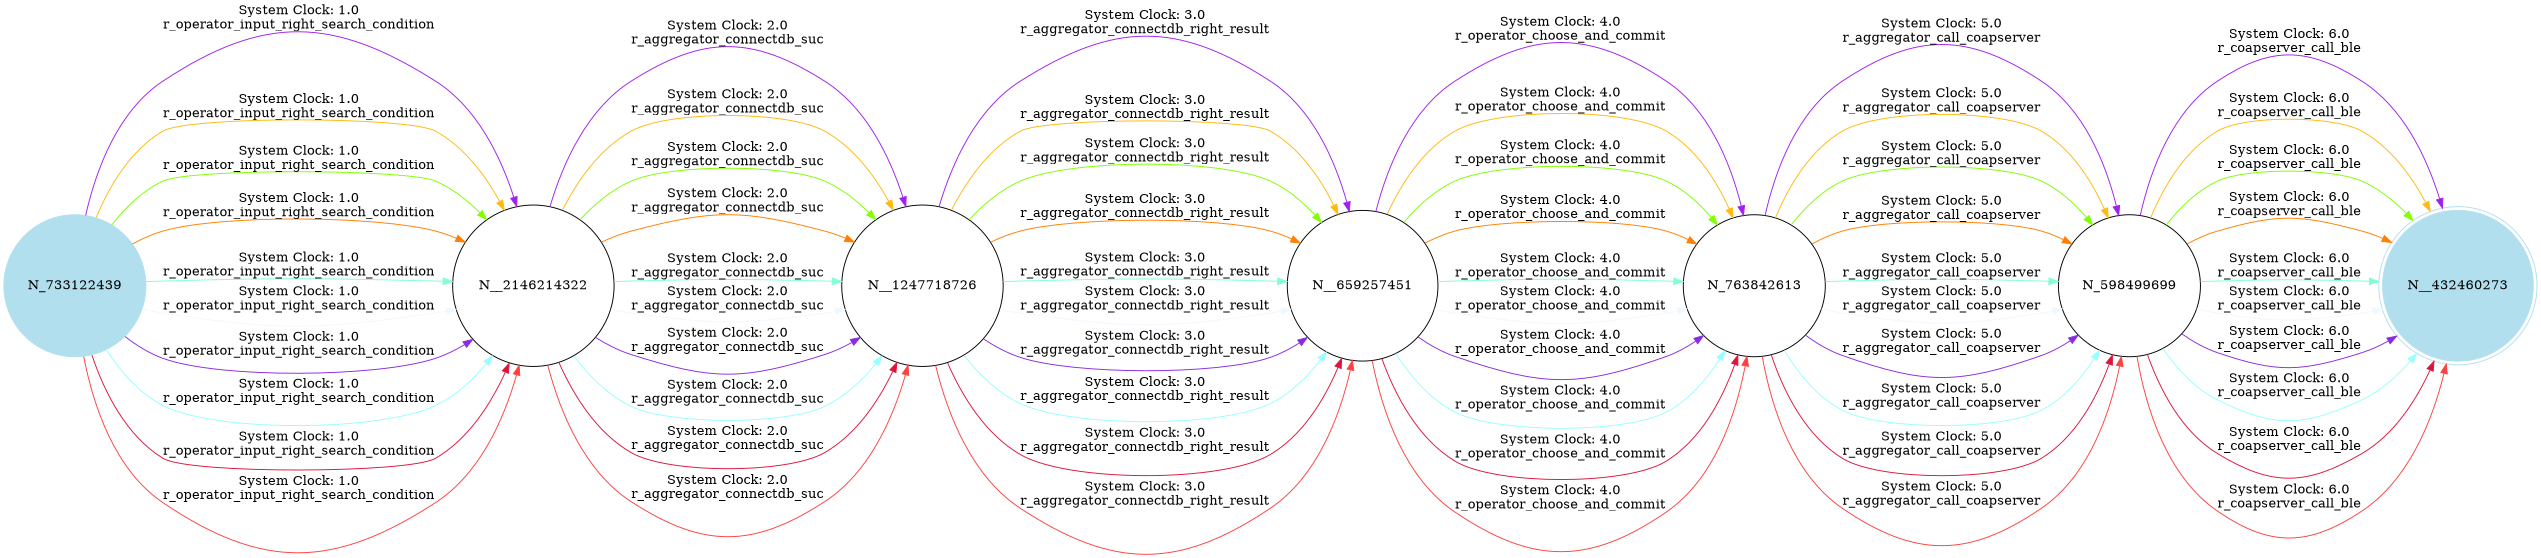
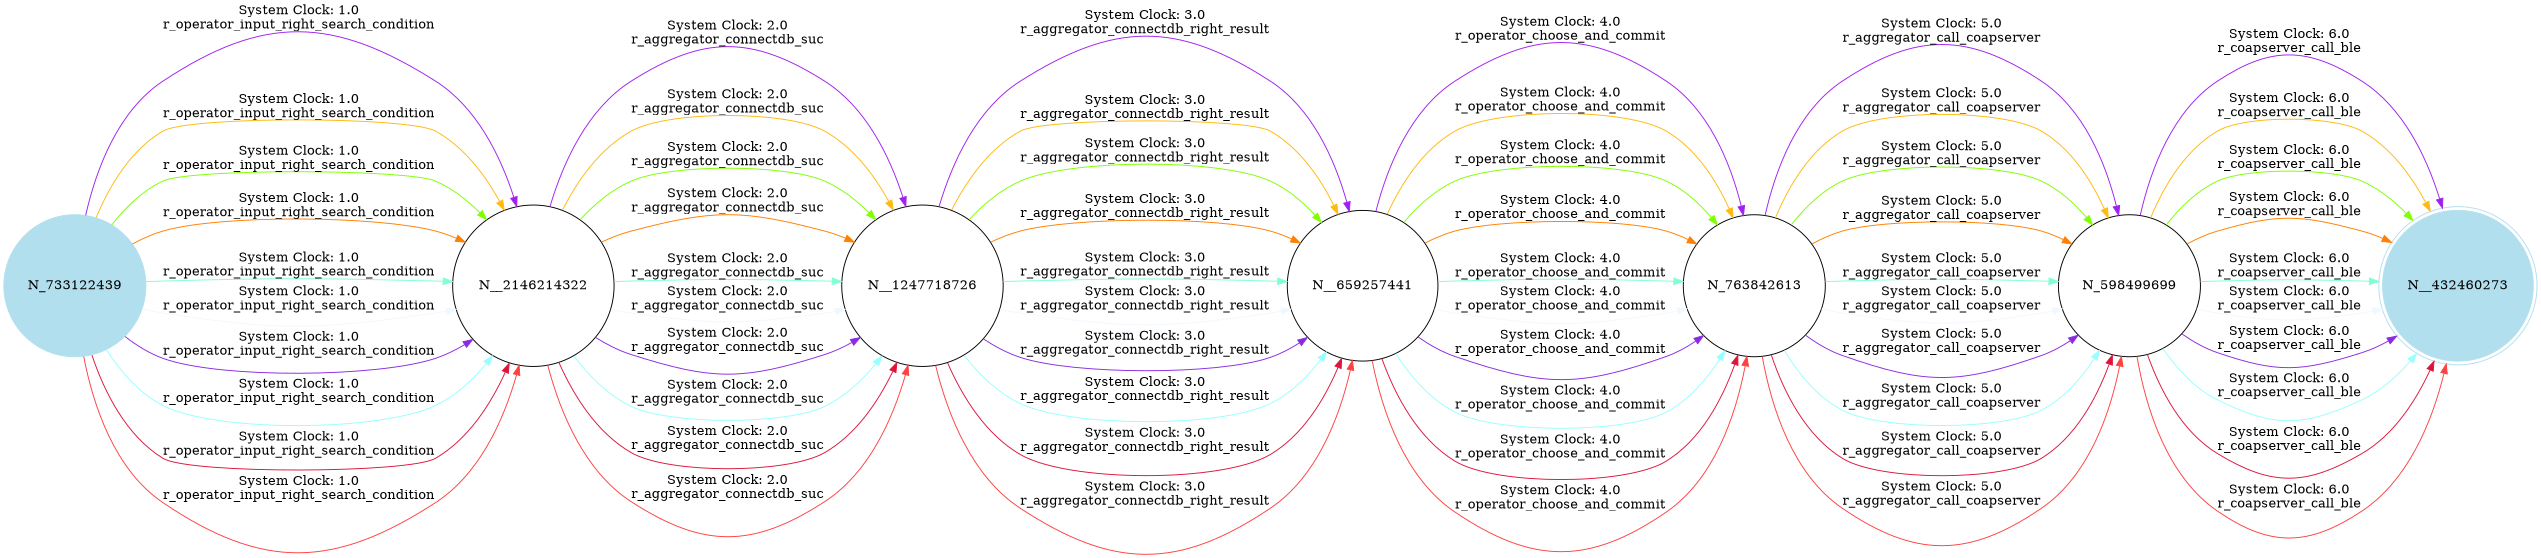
node "N__659257451": label "N__659257451" -> "N__659257441"
